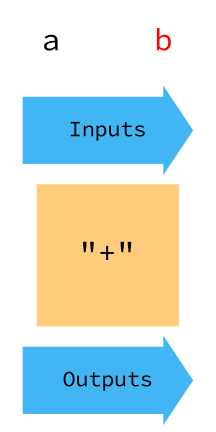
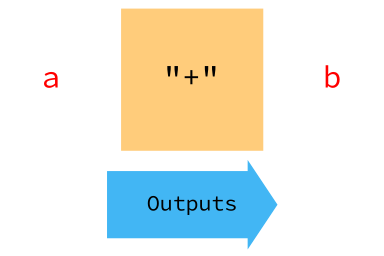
node "a": fontcolor black -> red
node "Inputs": removed
